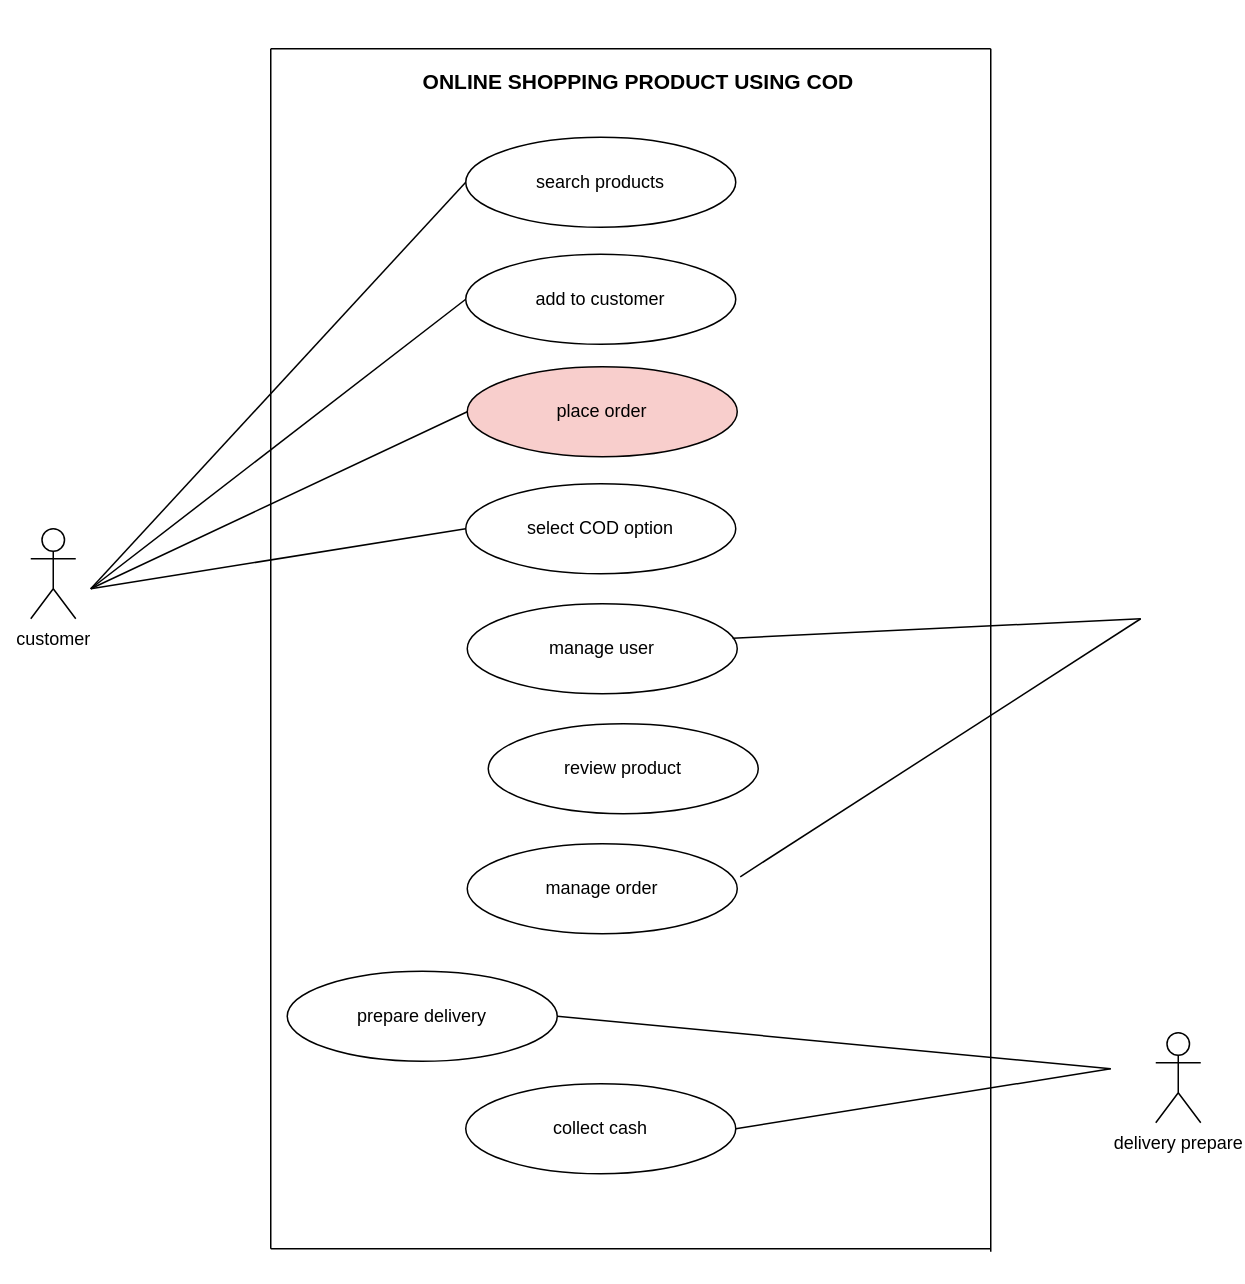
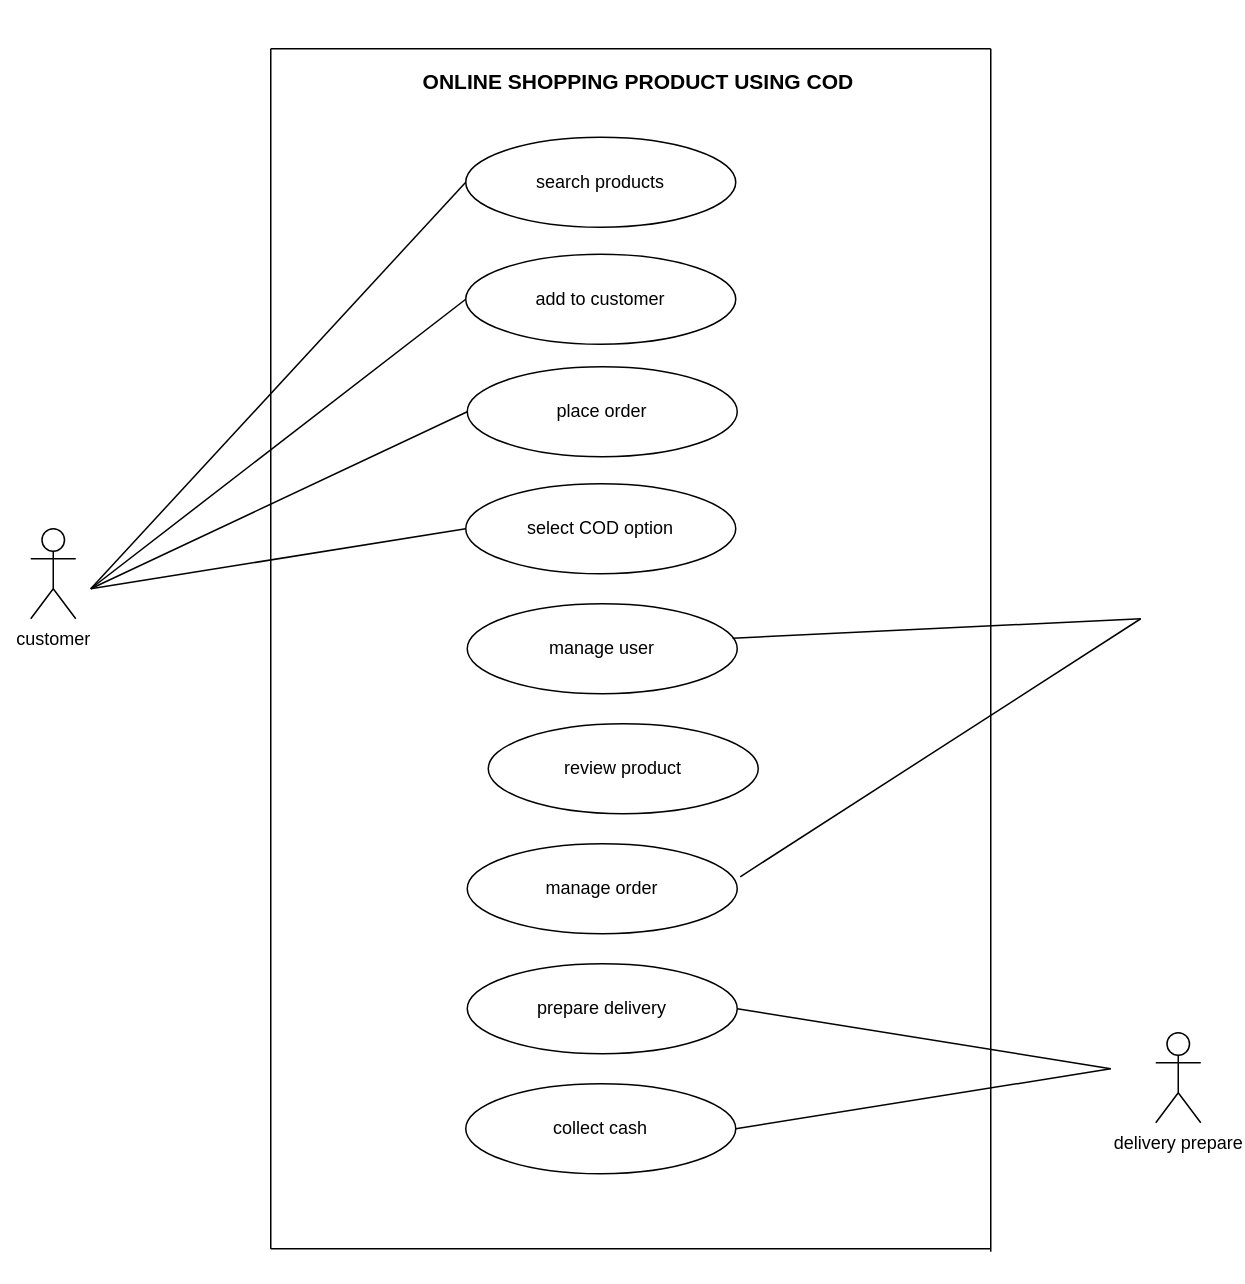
node "place order": fillcolor #f8cecc -> #ffffff
node "prepare delivery": moved (422, 1016) -> (602, 1009)
